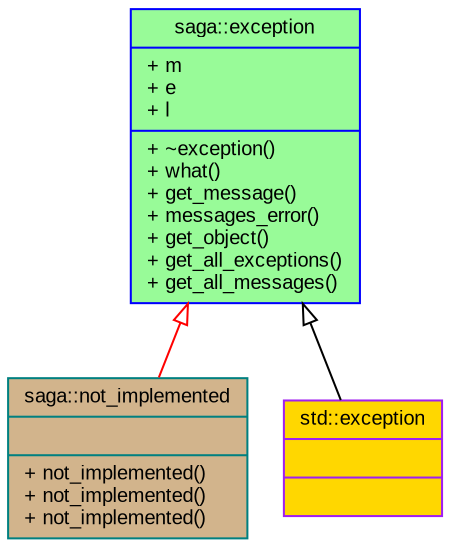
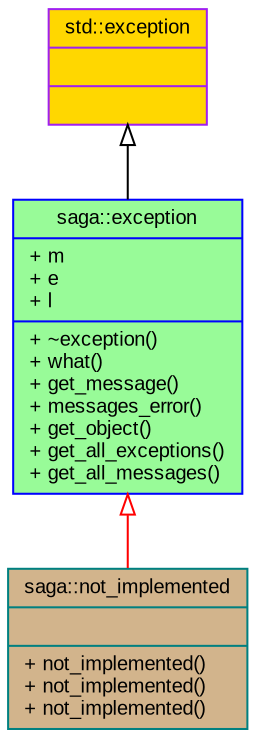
edge "std::exception" -> "saga::exception": reversed
